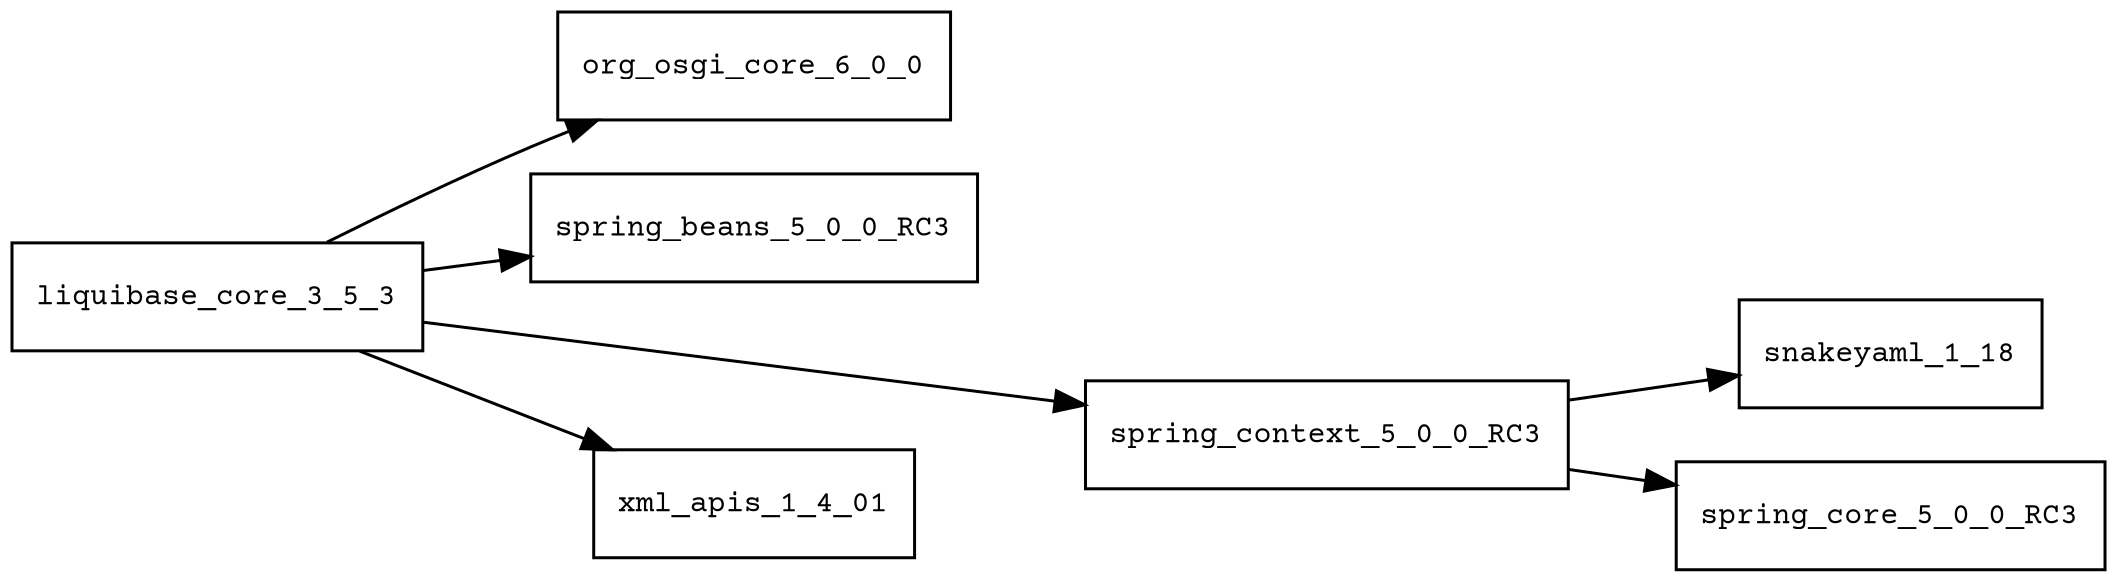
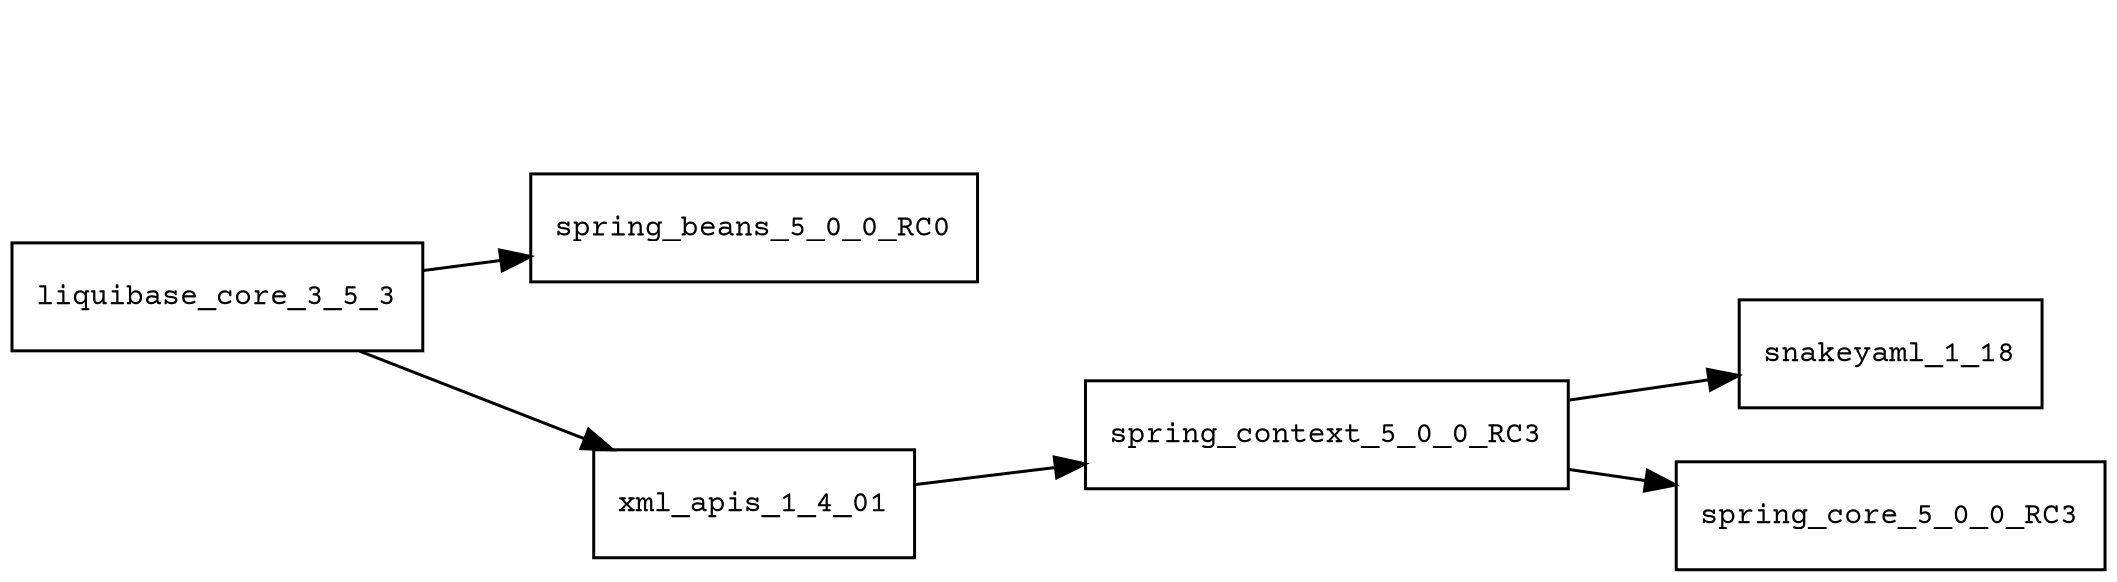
node "org_osgi_core_6_0_0": removed
node "spring_beans_5_0_0_RC3": label "spring_beans_5_0_0_RC3" -> "spring_beans_5_0_0_RC0"
edge "liquibase_core_3_5_3" -> "spring_context_5_0_0_RC3": now "xml_apis_1_4_01" -> "spring_context_5_0_0_RC3"
